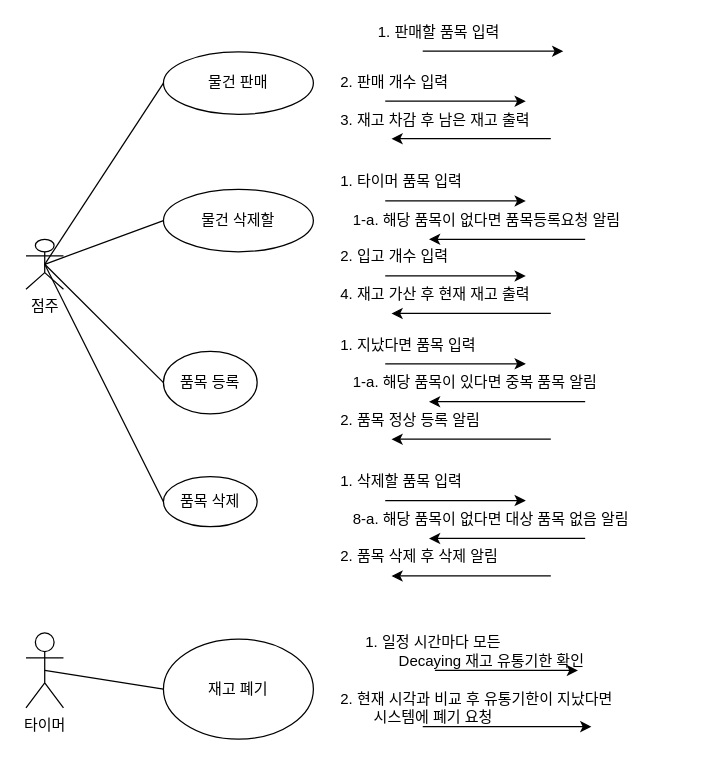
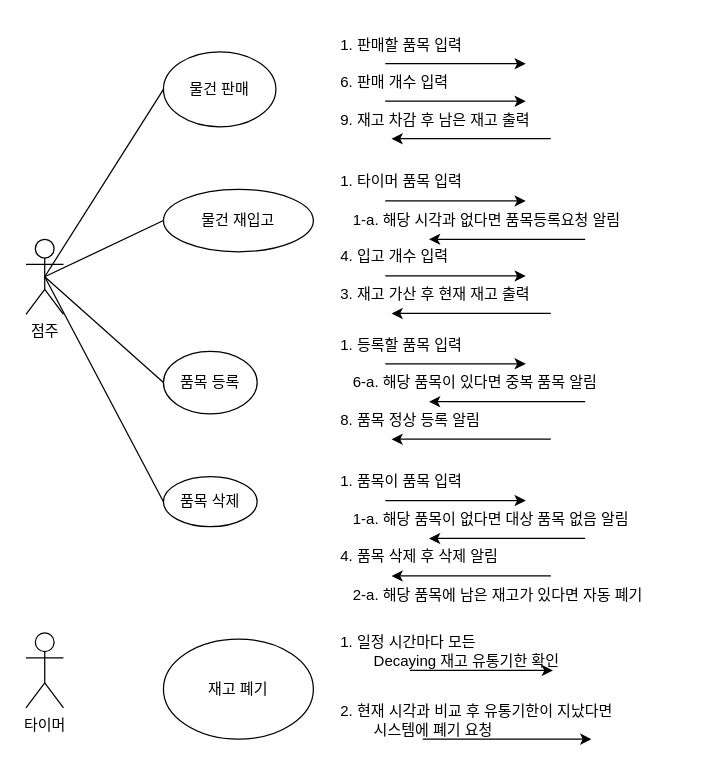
node "1. 판매할 품목 입력": moved (469, 33) -> (432, 45)
node "물건 판매": size 150x63 -> 113x75
node "2. 판매 개수 입력": label "2. 판매 개수 입력" -> "6. 판매 개수 입력"
node "3. 재고 차감 후 남은 재고 출력": label "3. 재고 차감 후 남은 재고 출력" -> "9. 재고 차감 후 남은 재고 출력"
node "물건 삭제할": label "물건 삭제할" -> "물건 재입고"
node "1-a. 해당 품목이 없다면 품목등록요청 알림": label "1-a. 해당 품목이 없다면 품목등록요청 알림" -> "1-a. 해당 시각과 없다면 품목등록요청 알림"
node "2. 입고 개수 입력": label "2. 입고 개수 입력" -> "4. 입고 개수 입력"
node "점주": size 38x50 -> 38x75
node "4. 재고 가산 후 현재 재고 출력": label "4. 재고 가산 후 현재 재고 출력" -> "3. 재고 가산 후 현재 재고 출력"
node "1. 지났다면 품목 입력": label "1. 지났다면 품목 입력" -> "1. 등록할 품목 입력"
node "1-a. 해당 품목이 있다면 중복 품목 알림": label "1-a. 해당 품목이 있다면 중복 품목 알림" -> "6-a. 해당 품목이 있다면 중복 품목 알림"
node "2. 품목 정상 등록 알림": label "2. 품목 정상 등록 알림" -> "8. 품목 정상 등록 알림"
node "1. 삭제할 품목 입력": label "1. 삭제할 품목 입력" -> "1. 품목이 품목 입력"
node "8-a. 해당 품목이 없다면 대상 품목 없음 알림": label "8-a. 해당 품목이 없다면 대상 품목 없음 알림" -> "1-a. 해당 품목이 없다면 대상 품목 없음 알림"
node "2. 품목 삭제 후 삭제 알림": label "2. 품목 삭제 후 삭제 알림" -> "4. 품목 삭제 후 삭제 알림"
node "2-a. 해당 품목에 남은 재고가 있다면 자동 폐기": added
node "1. 일정 시간마다 모든 Decaying 재고 유통기한 확인": moved (506, 652) -> (481, 652)
edge "타이머" -- "재고 폐기": removed
node "2. 현재 시각과 비교 후 유통기한이 지났다면 시스템에 폐기 요청": moved (507, 708) -> (507, 721)
